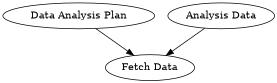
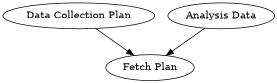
node "Data Analysis Plan": label "Data Analysis Plan" -> "Data Collection Plan"
node "Fetch Data": label "Fetch Data" -> "Fetch Plan"
